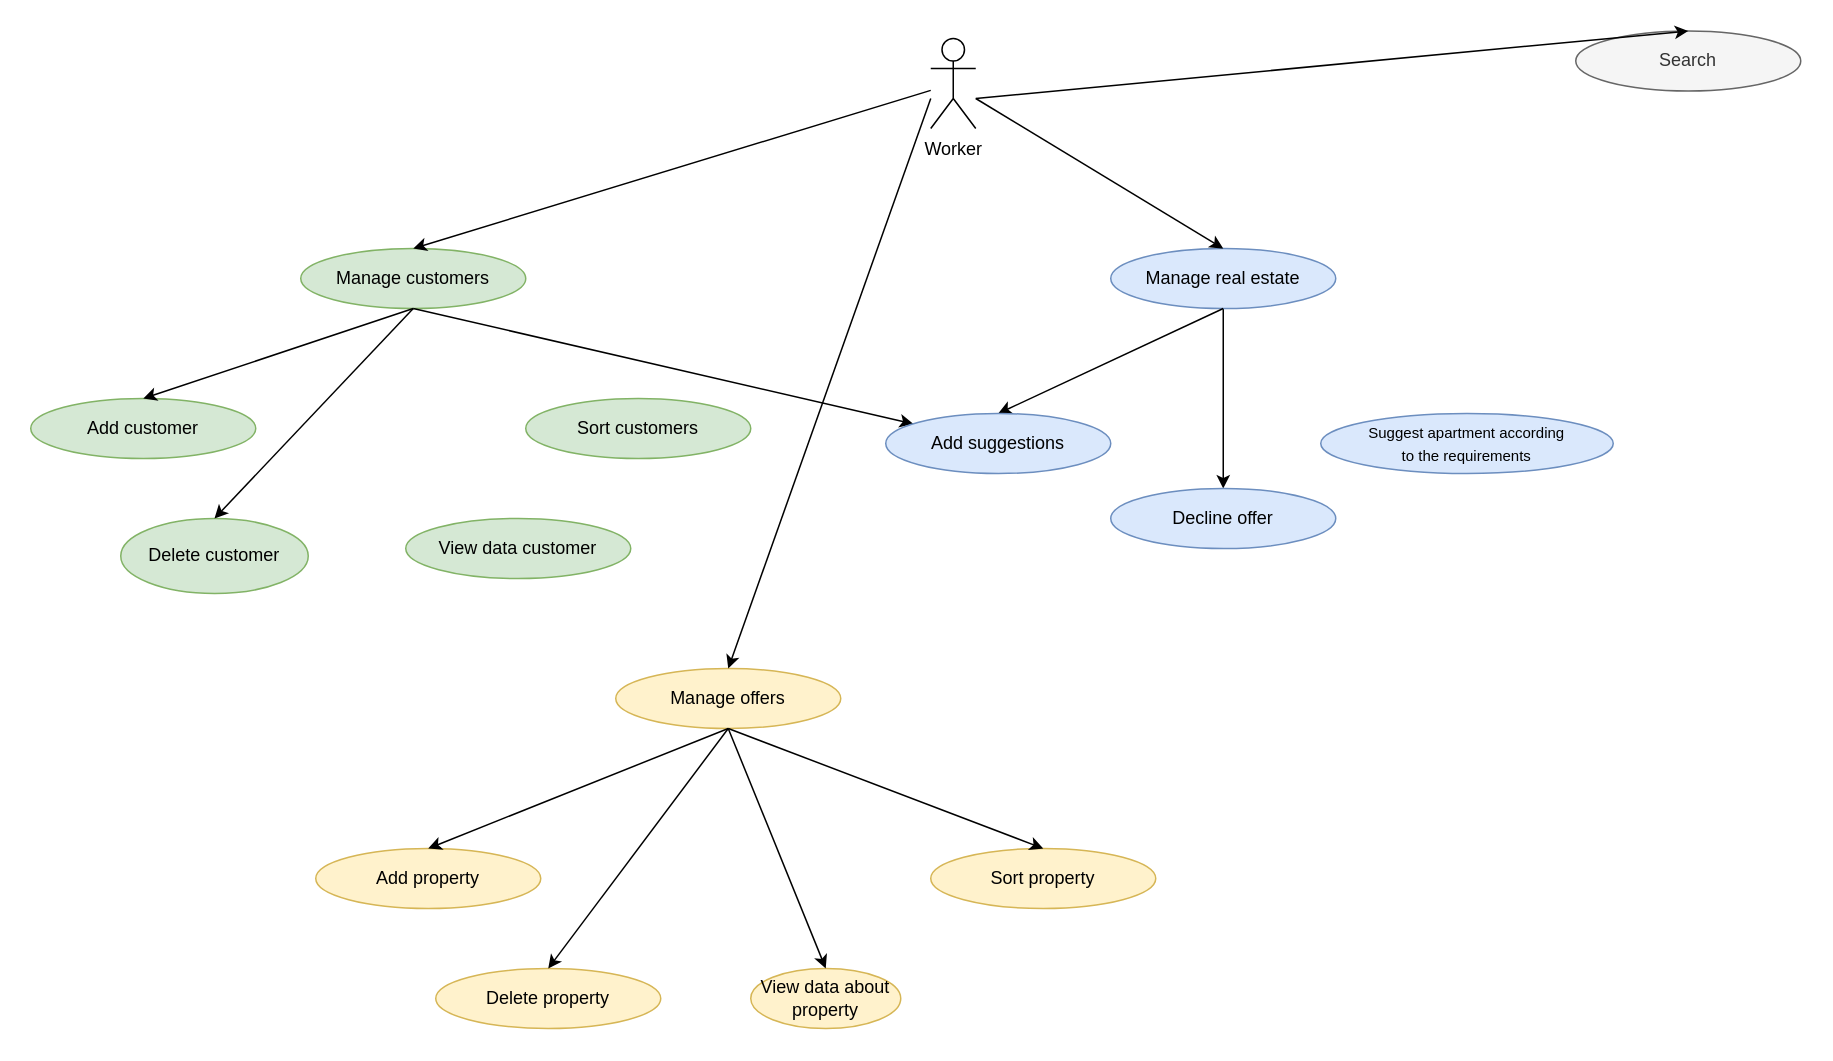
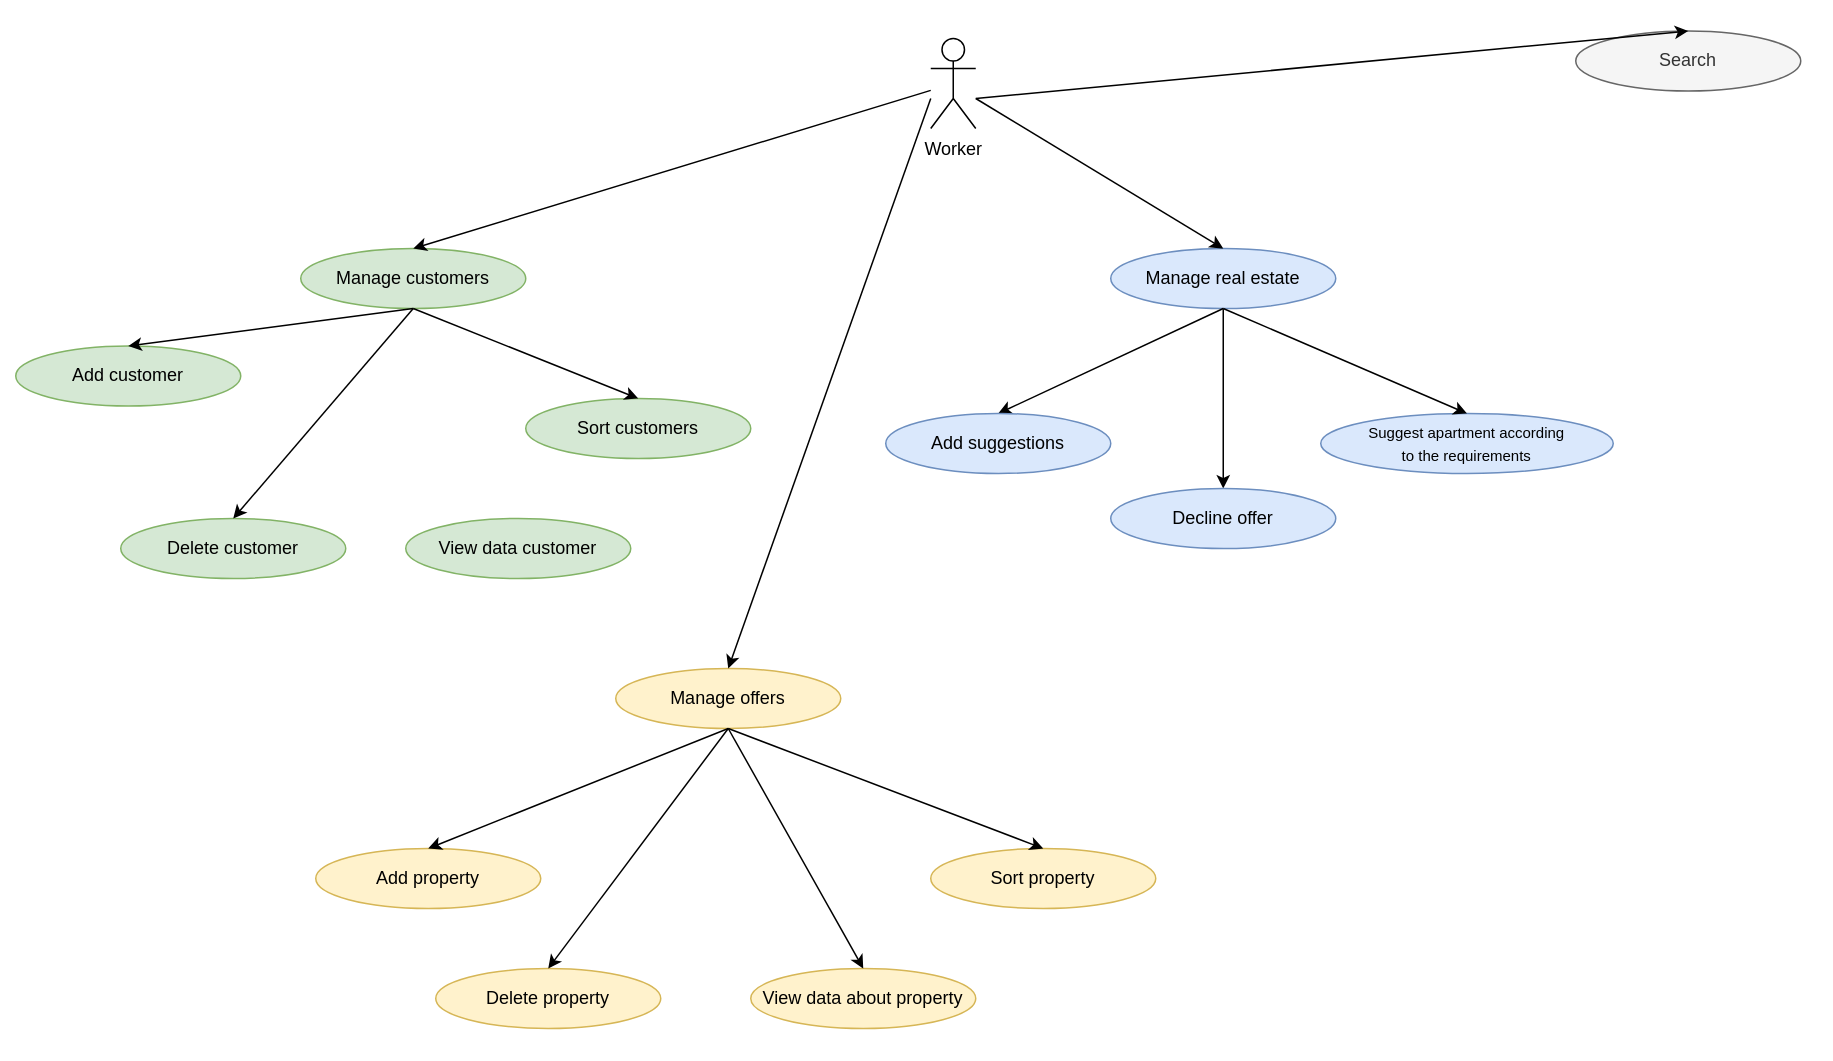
edge "Manage real estate" -> "Suggest apartment according to the requirements": added
edge "Manage customers" -> "Add suggestions": now "Manage customers" -> "Sort customers"
node "Add customer": moved (143, 428) -> (128, 376)
node "Delete customer": size 188x75 -> 225x60
node "View data about property": size 150x60 -> 225x60
